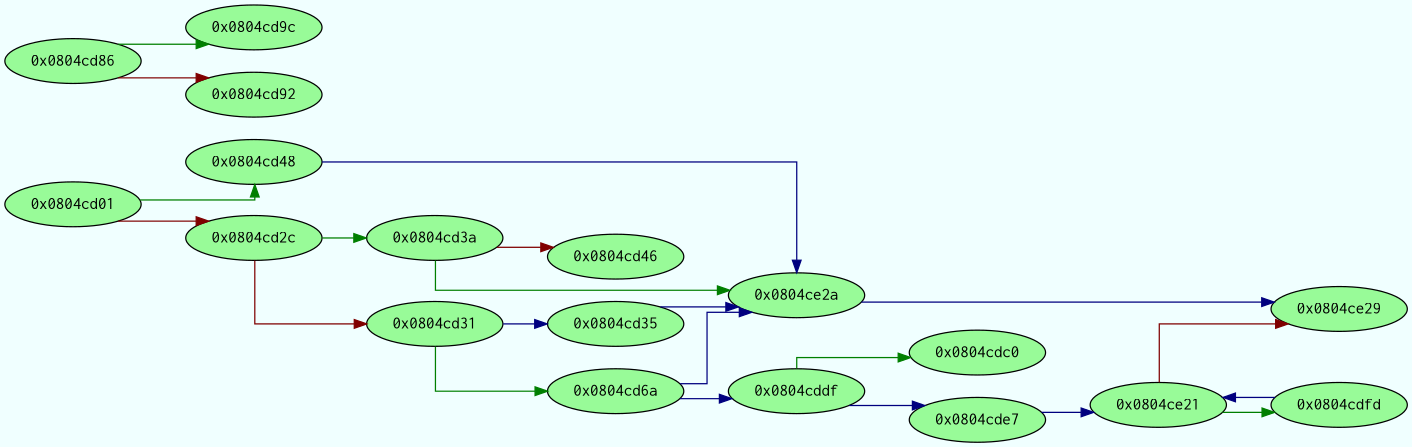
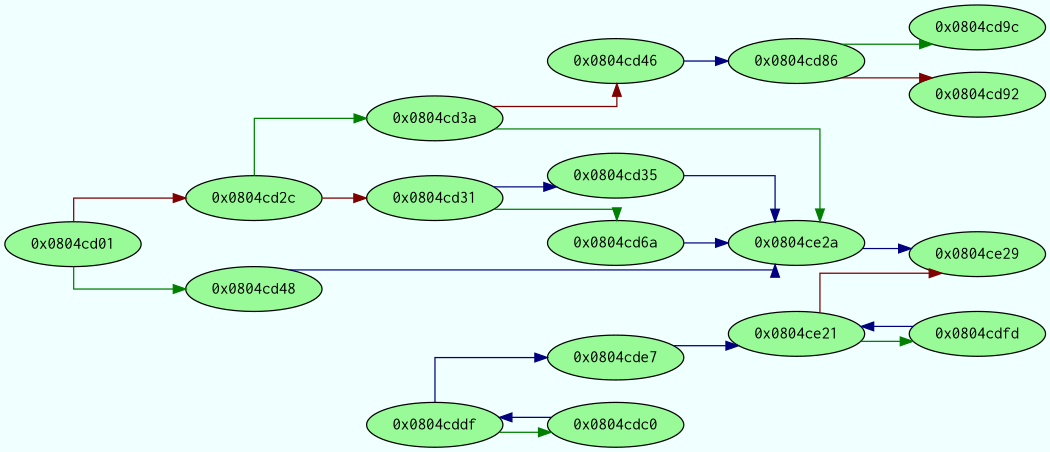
edge "0x0804cd46" -> "0x0804cd86": added
edge "0x0804cd6a" -> "0x0804cddf": now "0x0804cdc0" -> "0x0804cddf"
